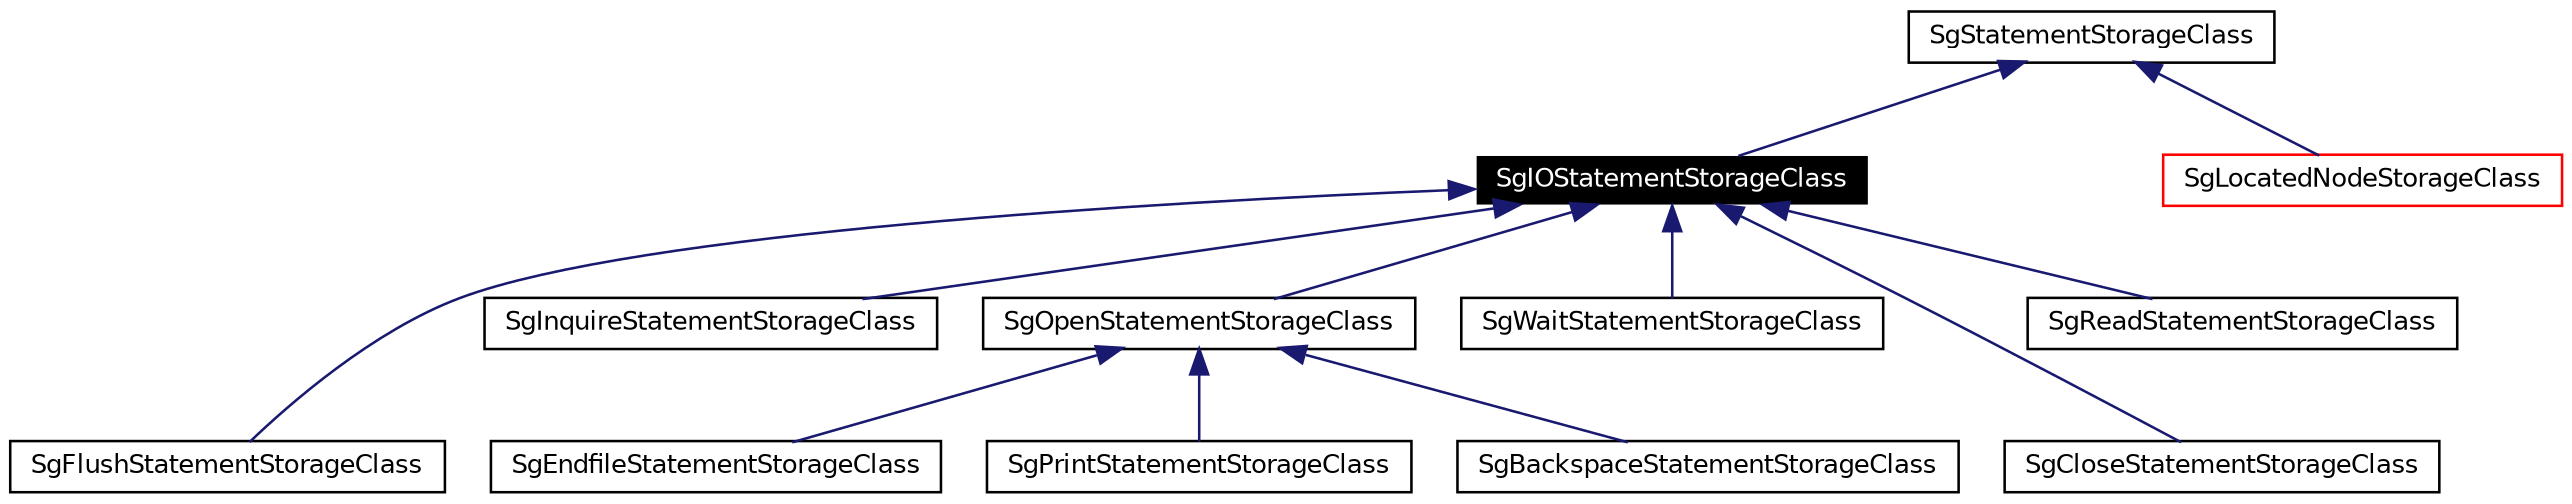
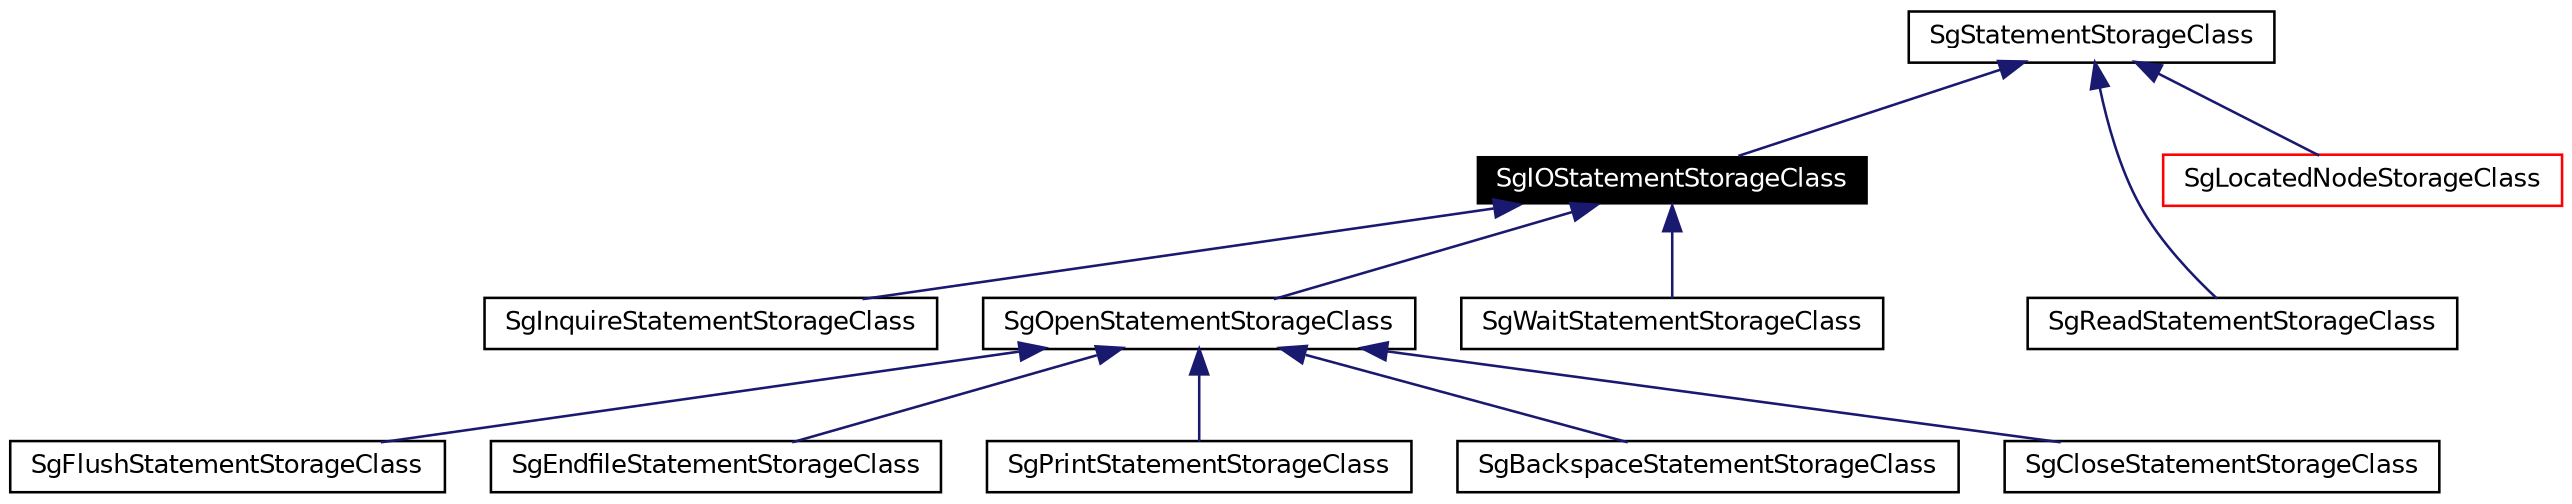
edge "SgFlushStatementStorageClass" -> "SgIOStatementStorageClass": now "SgFlushStatementStorageClass" -> "SgOpenStatementStorageClass"
edge "SgReadStatementStorageClass" -> "SgIOStatementStorageClass": now "SgReadStatementStorageClass" -> "SgStatementStorageClass"
edge "SgCloseStatementStorageClass" -> "SgIOStatementStorageClass": now "SgCloseStatementStorageClass" -> "SgOpenStatementStorageClass"
